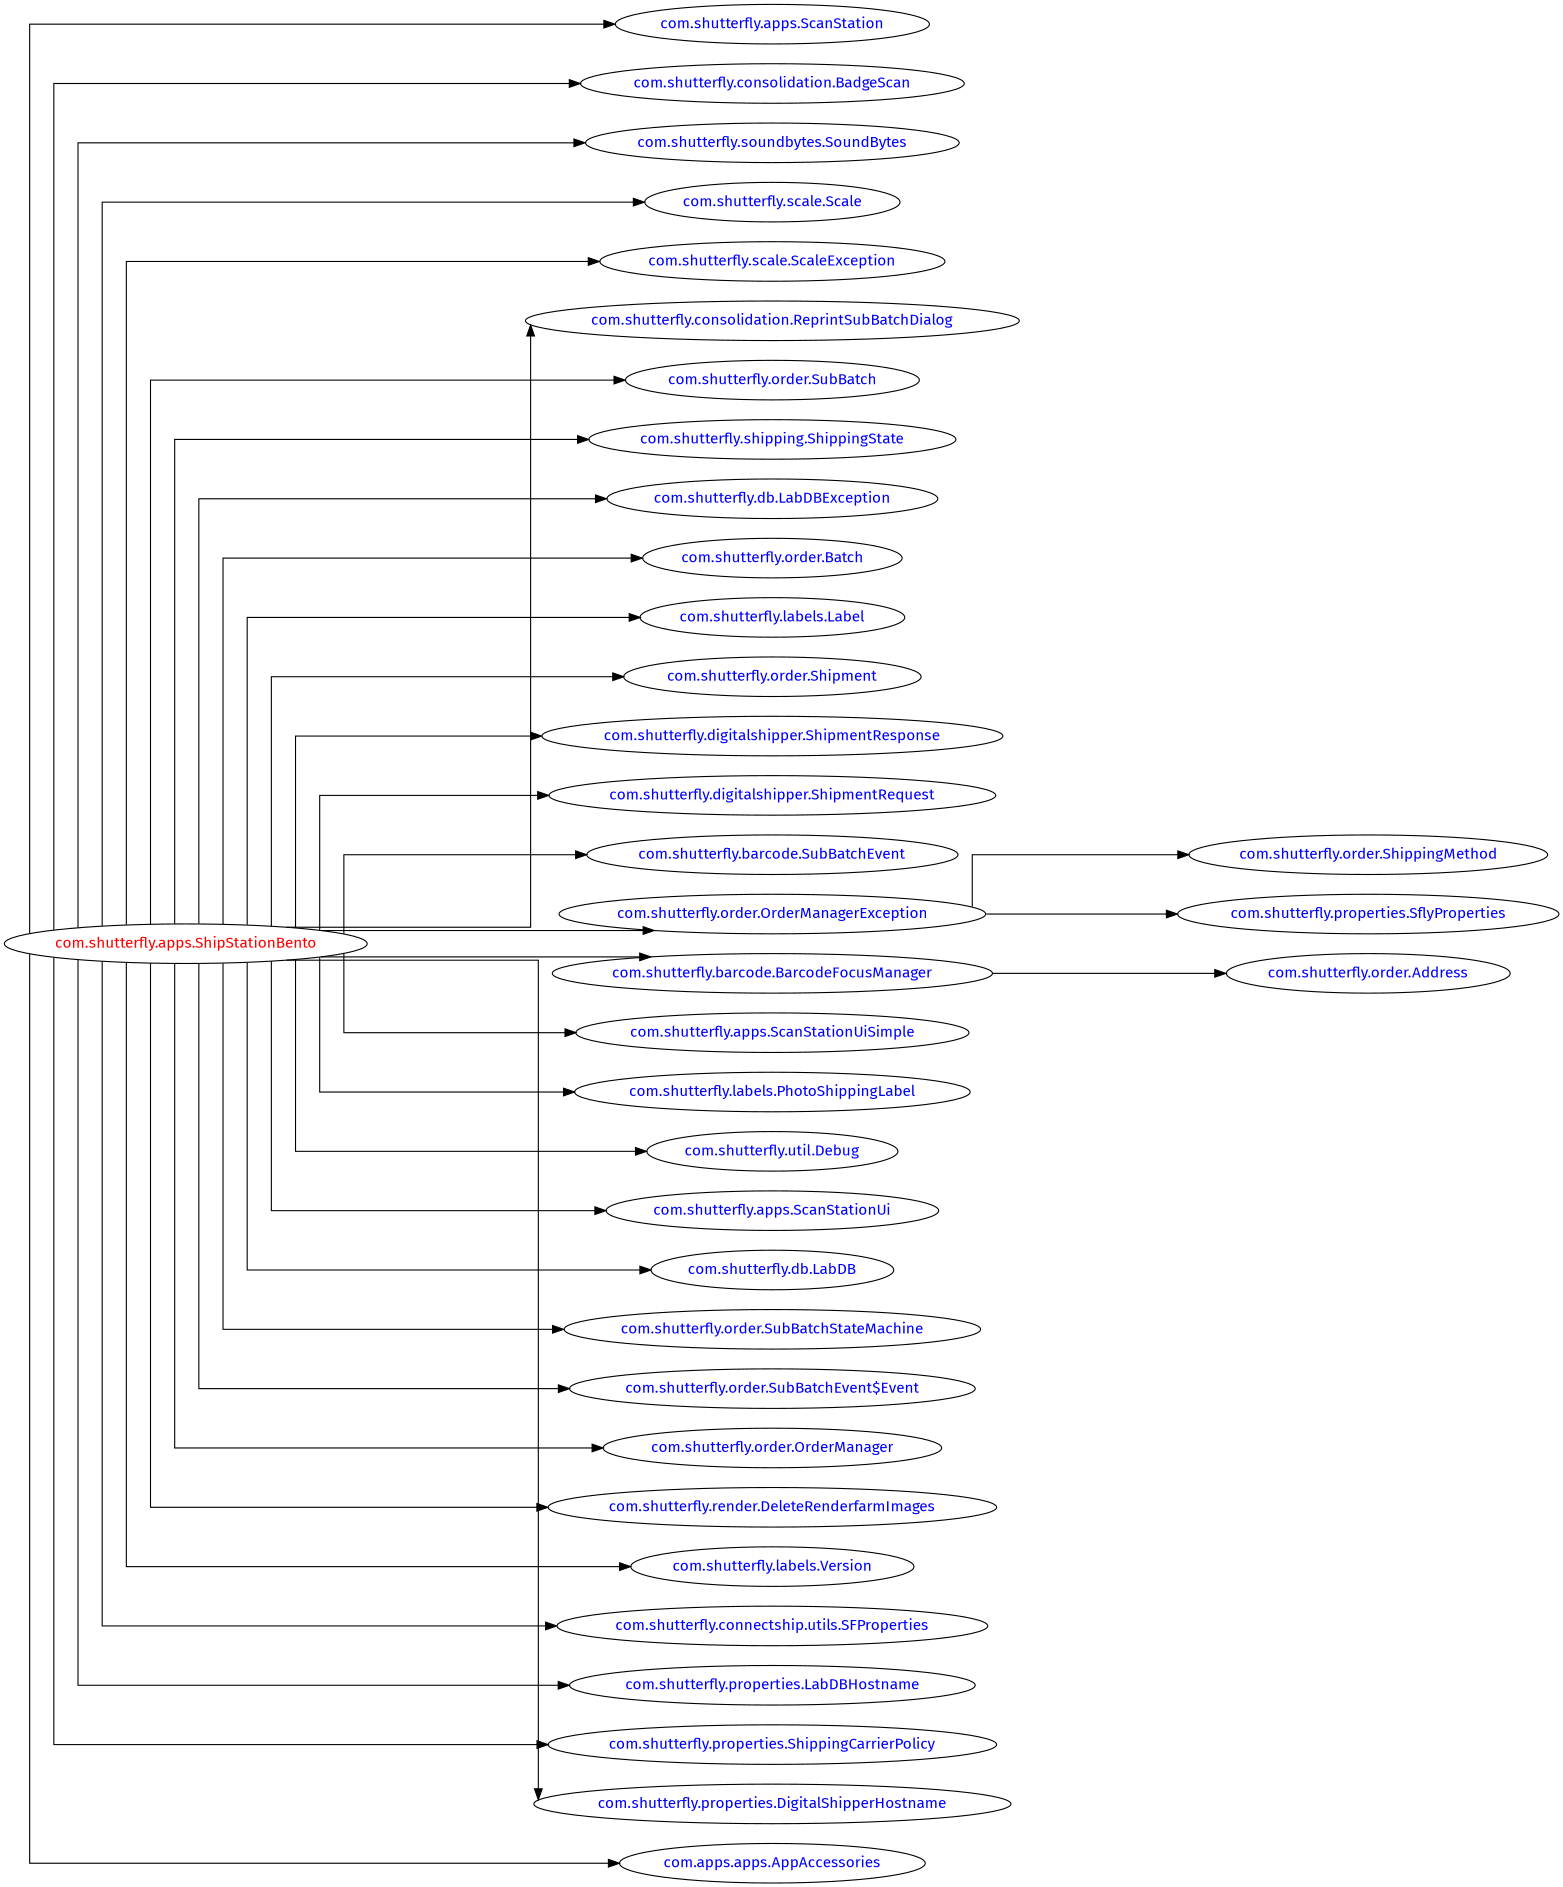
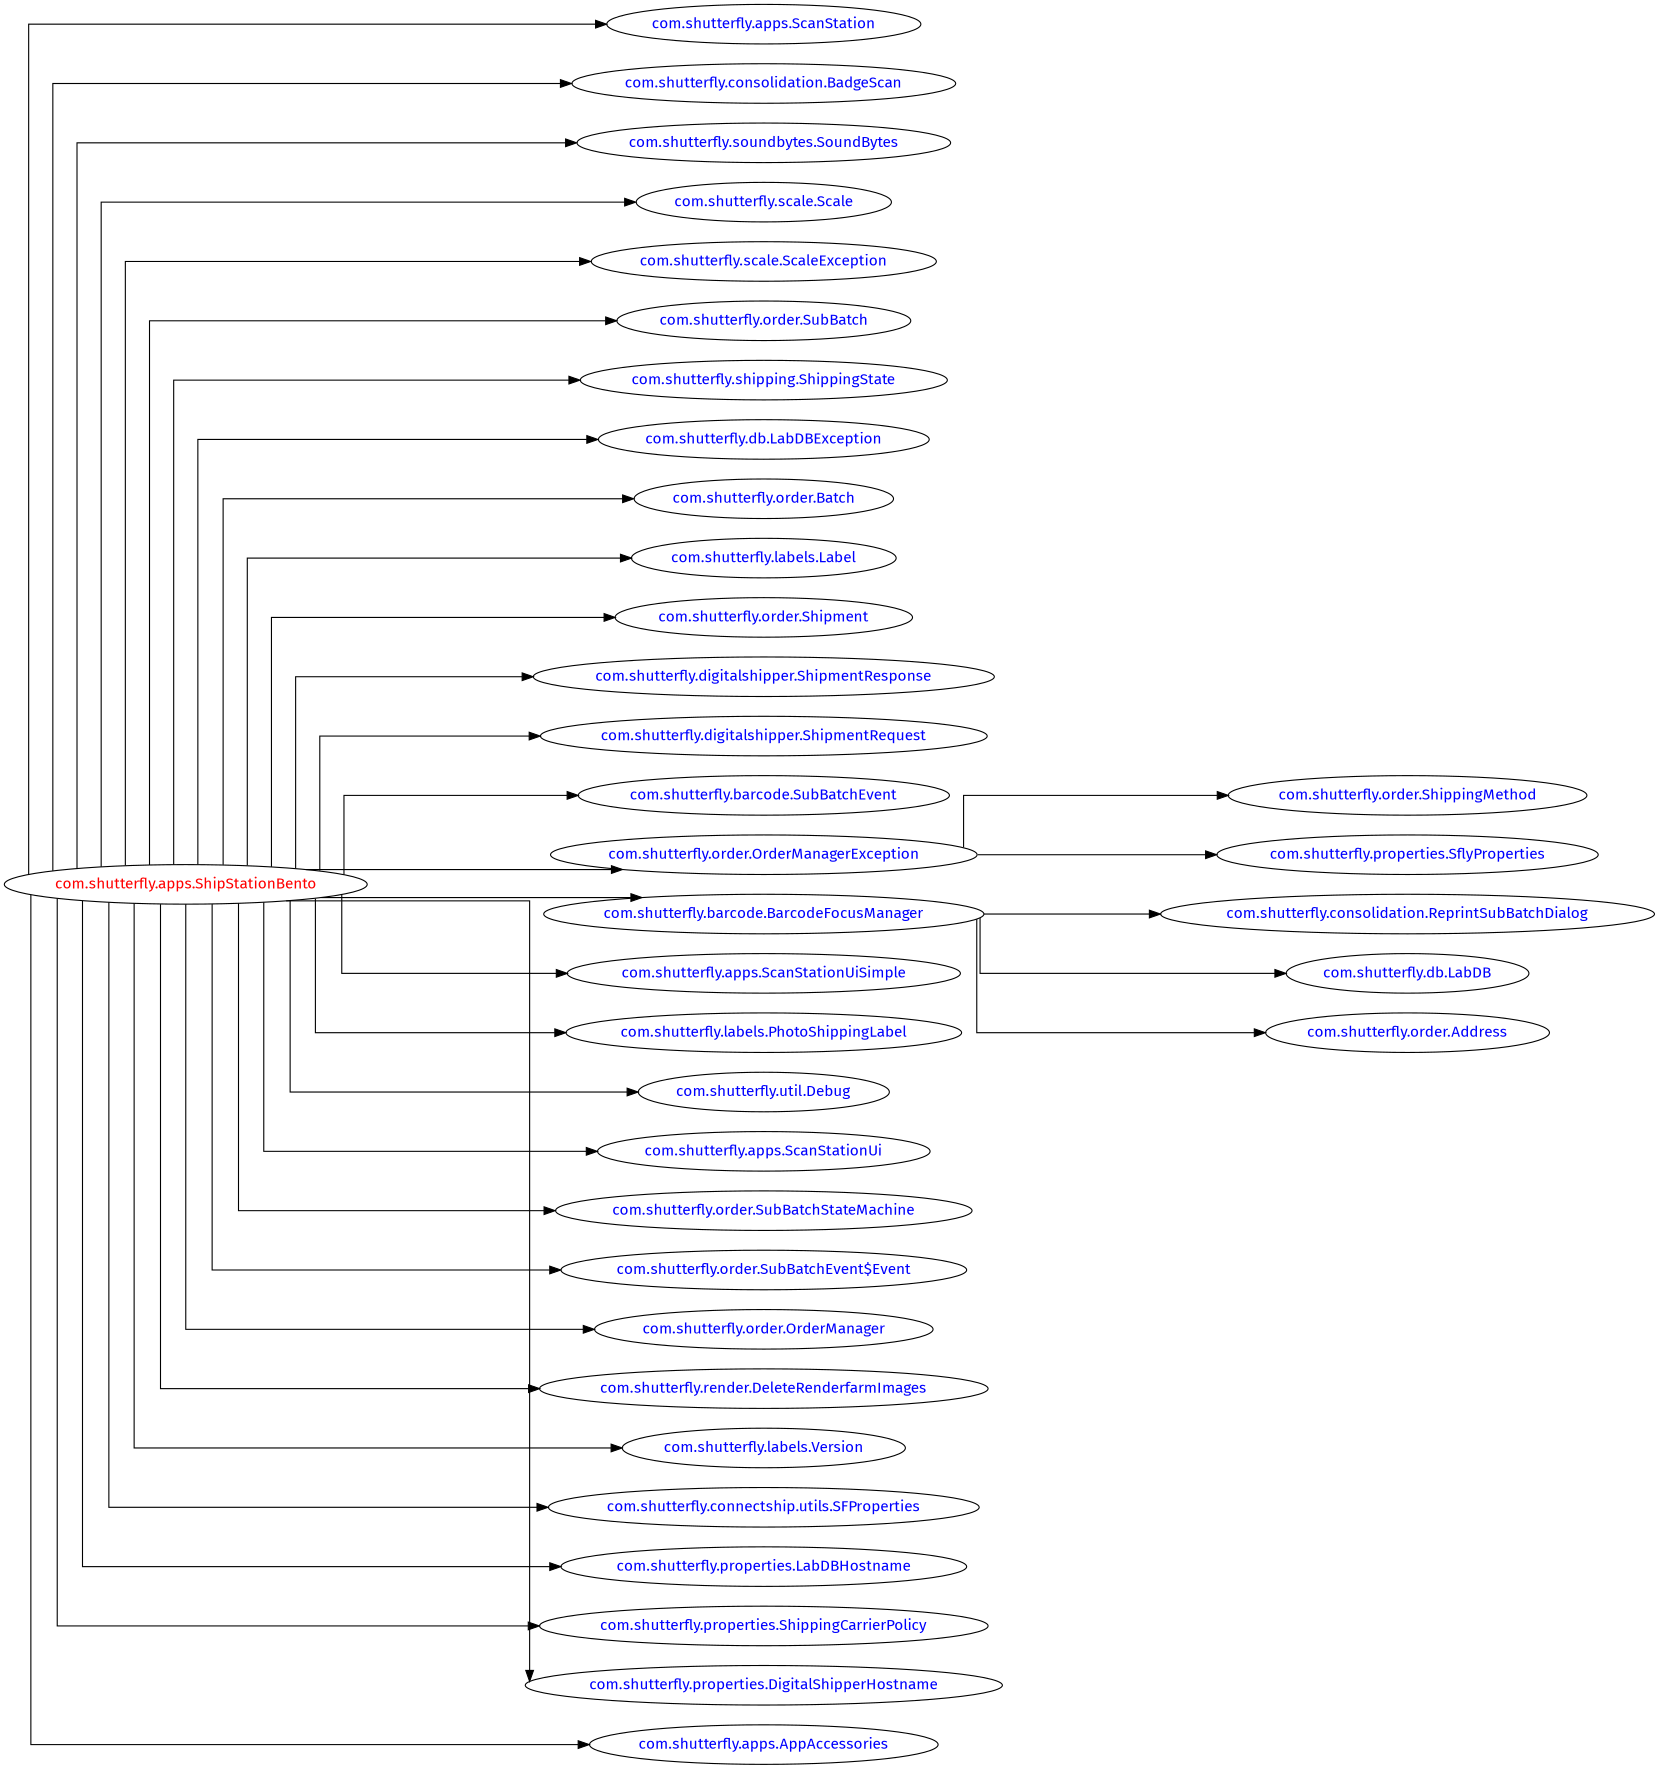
edge "com.shutterfly.apps.ShipStationBento" -> "com.shutterfly.consolidation.ReprintSubBatchDialog": now "com.shutterfly.barcode.BarcodeFocusManager" -> "com.shutterfly.consolidation.ReprintSubBatchDialog"
edge "com.shutterfly.apps.ShipStationBento" -> "com.shutterfly.db.LabDB": now "com.shutterfly.barcode.BarcodeFocusManager" -> "com.shutterfly.db.LabDB"
node "com.apps.apps.AppAccessories": label "com.apps.apps.AppAccessories" -> "com.shutterfly.apps.AppAccessories"
